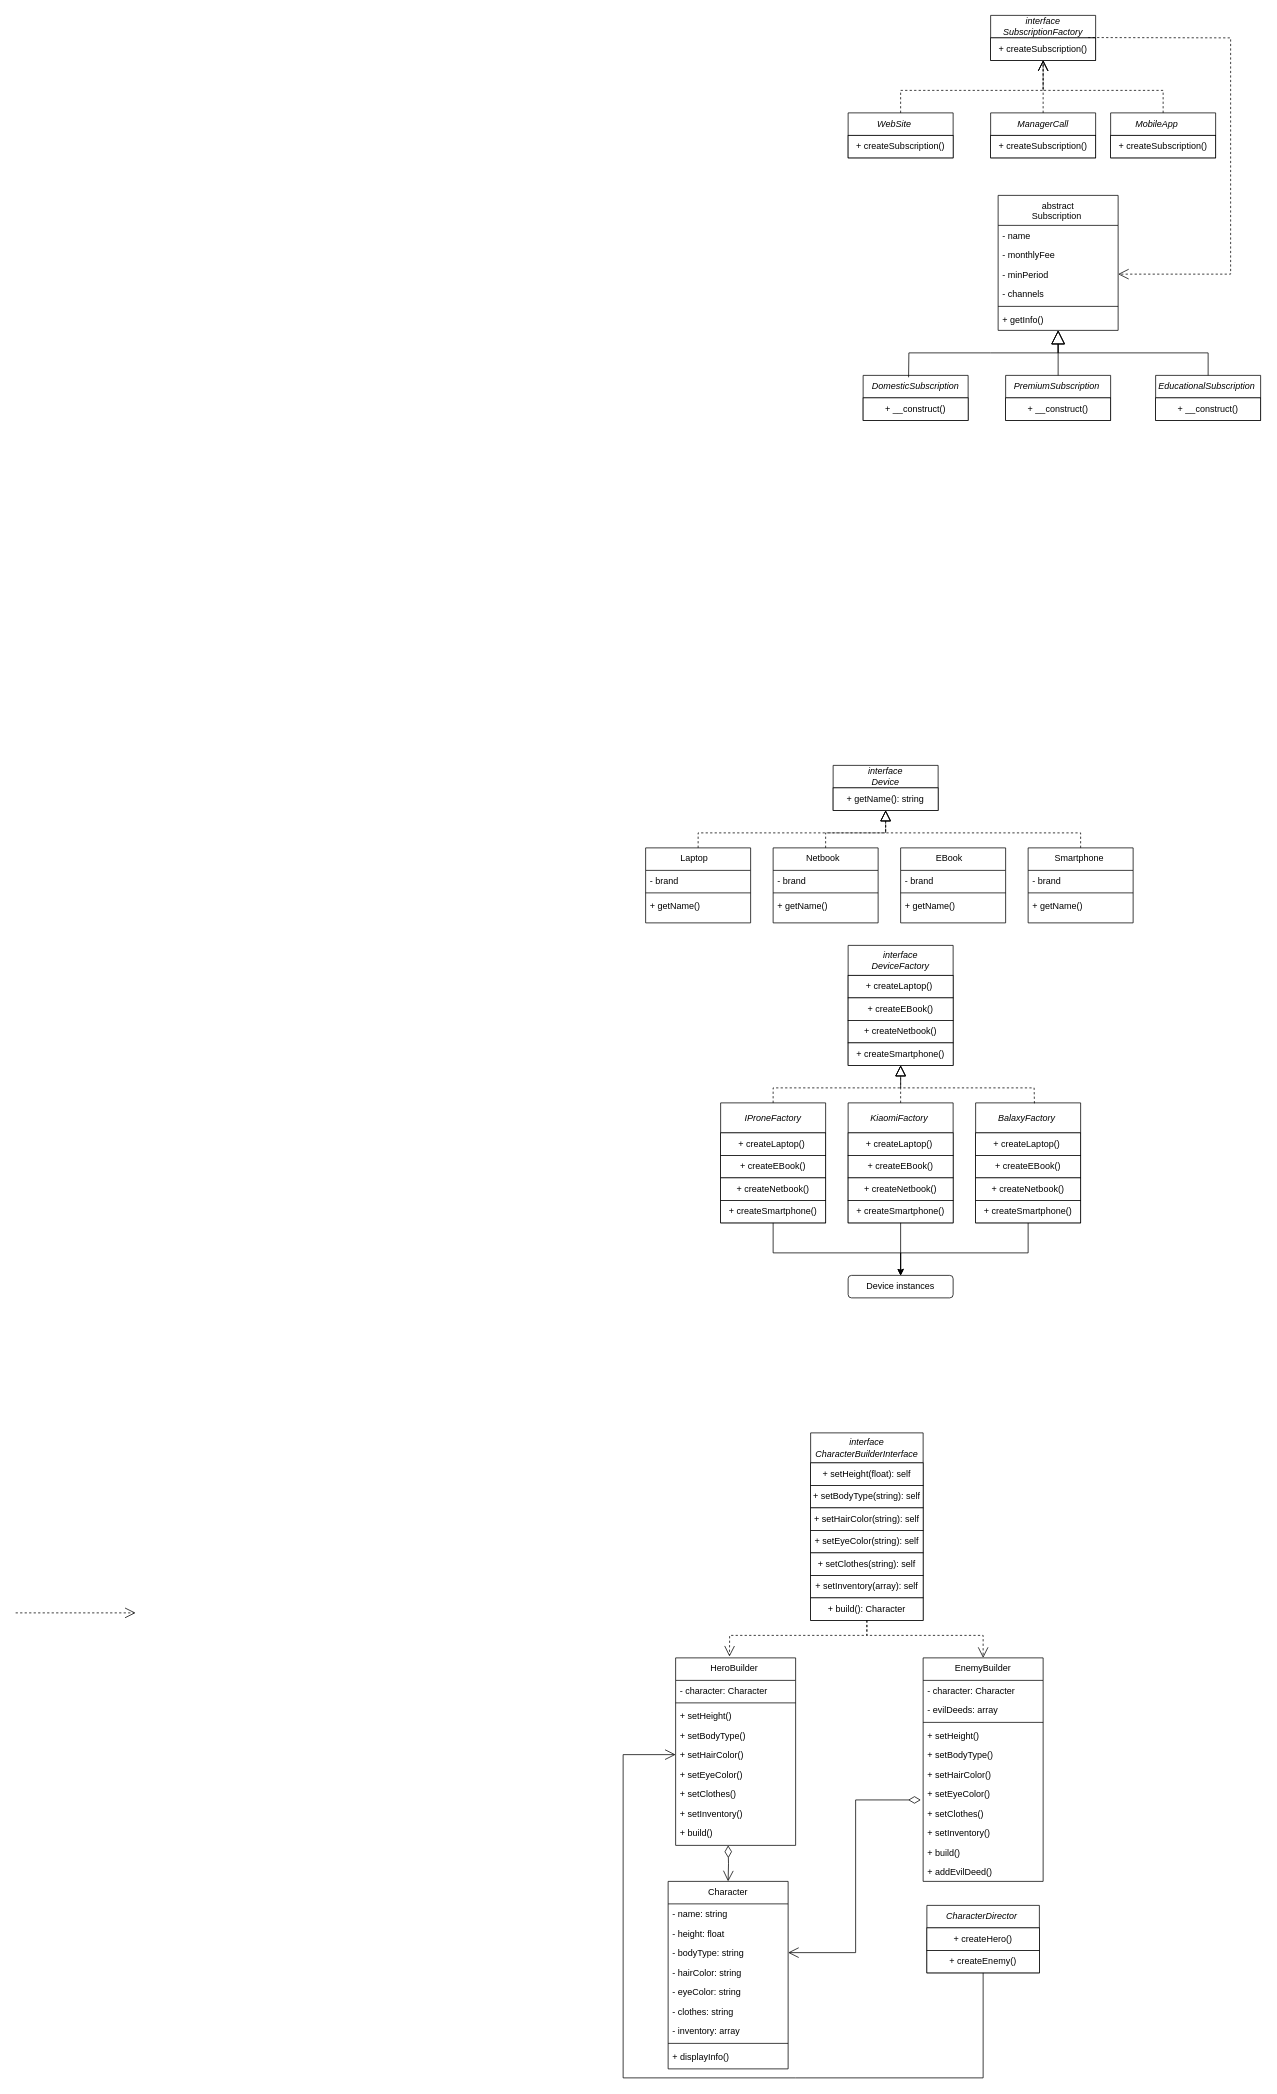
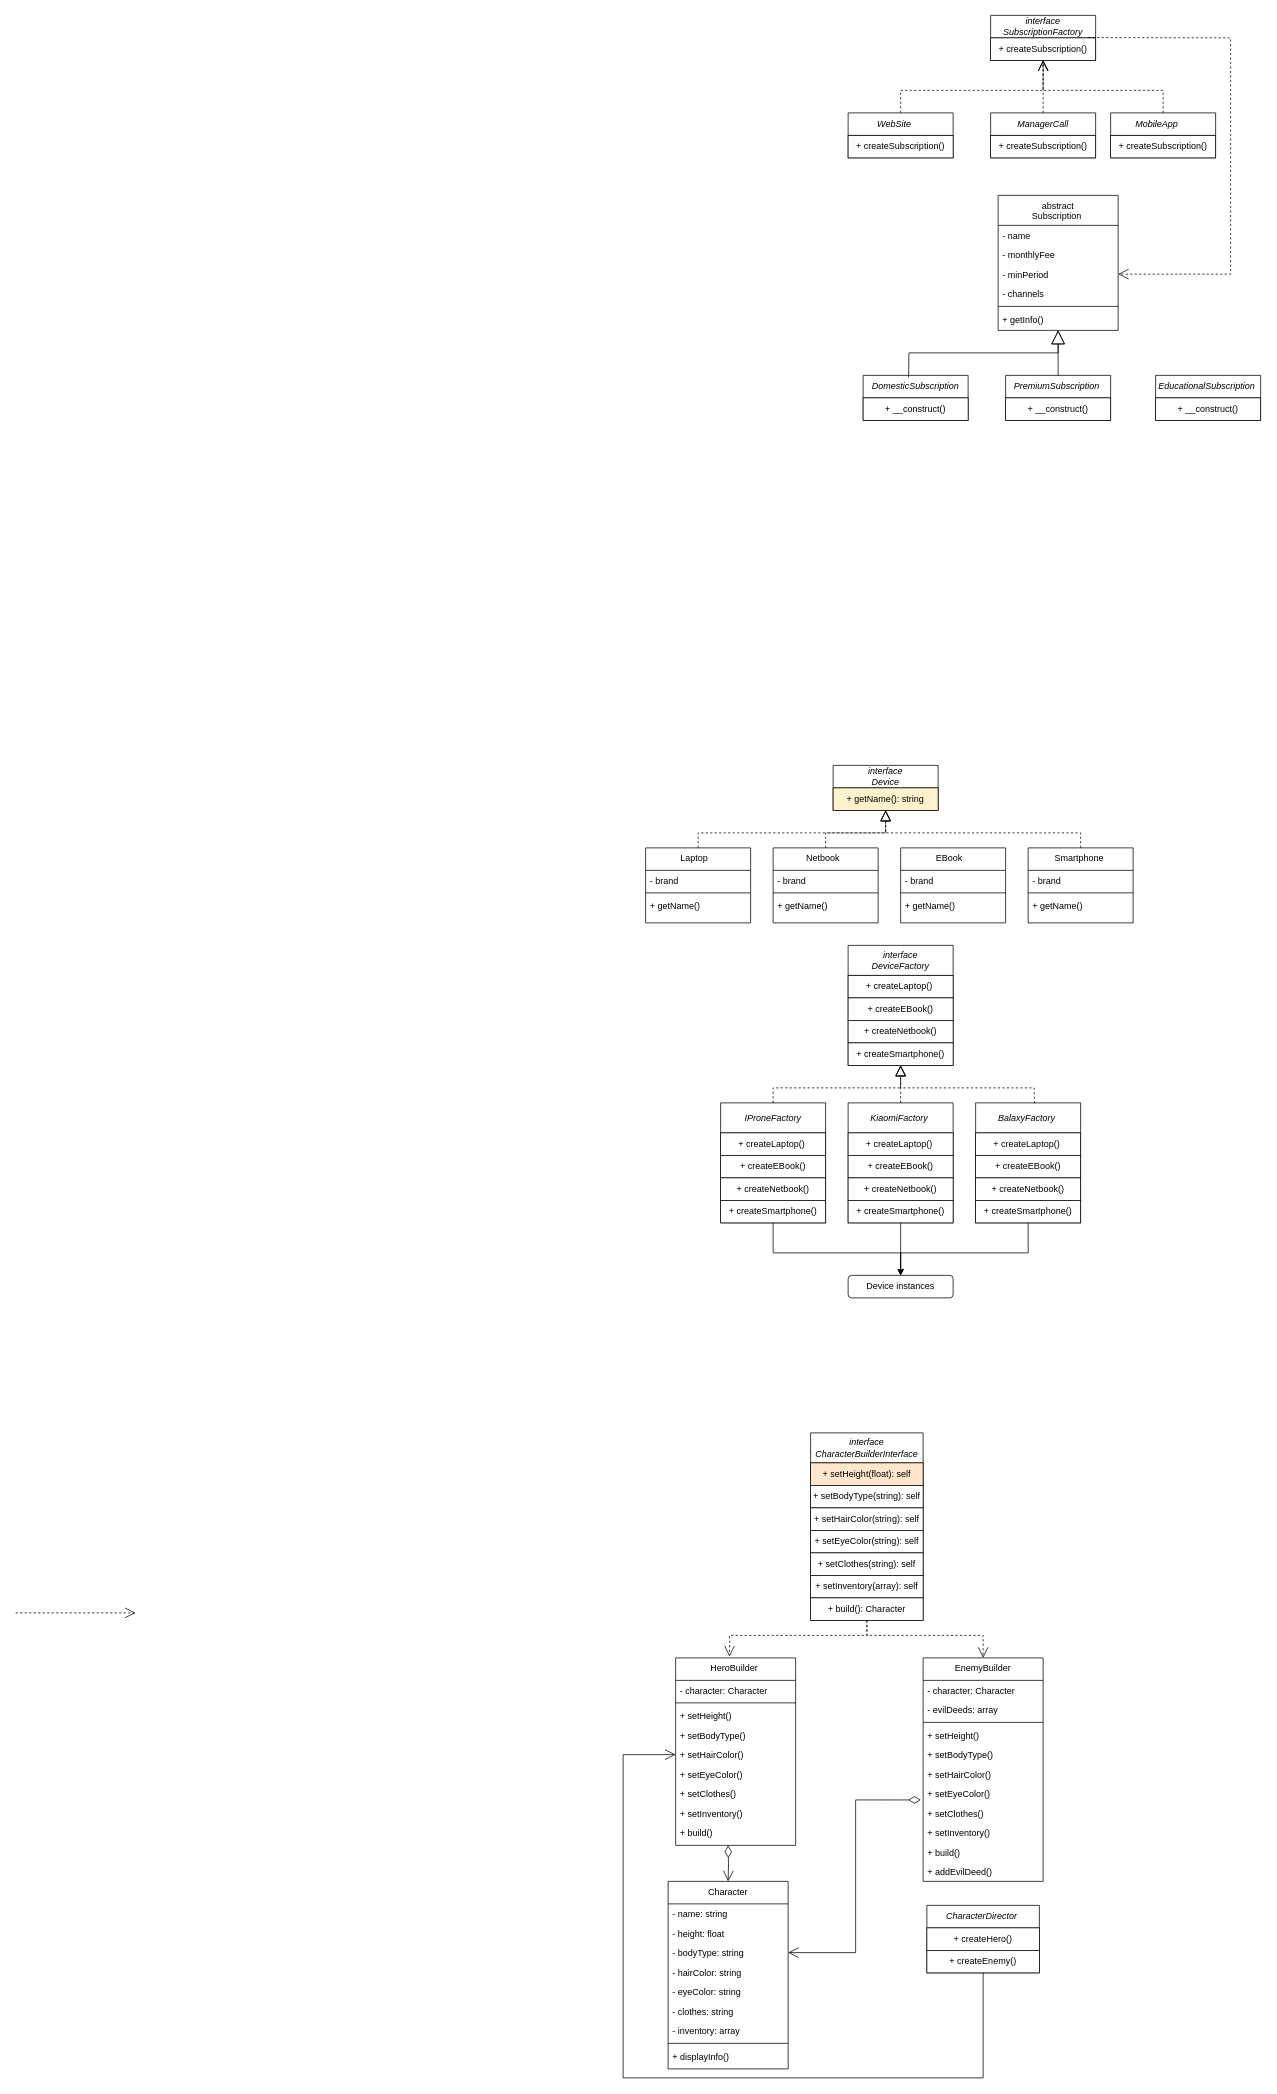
edge "EducationalSubscription" -> "abstract Subscription": removed
node "+ getName(): string": fillcolor #ffffff -> #fff2cc
node "+ setHeight(float): self": fillcolor #ffffff -> #ffe6cc
